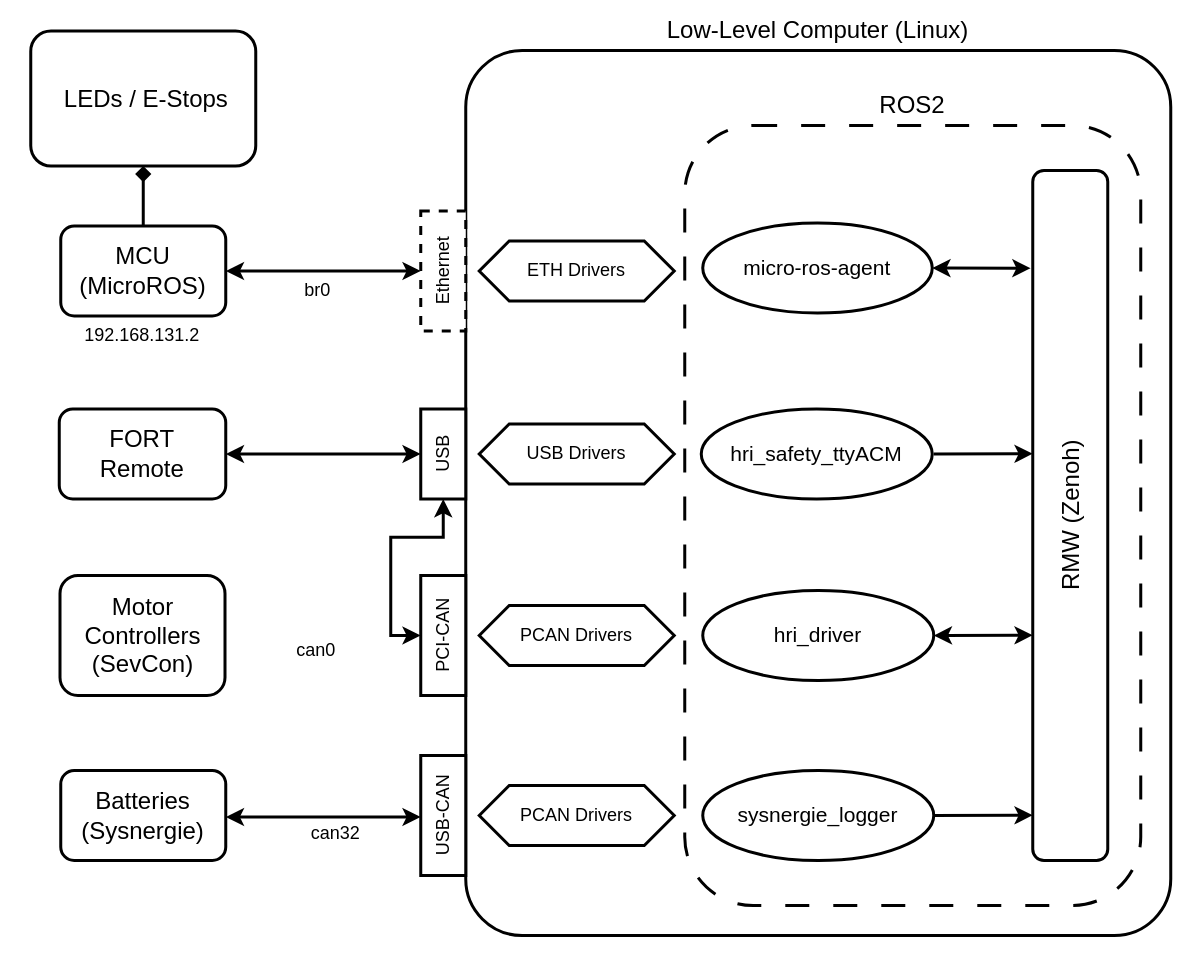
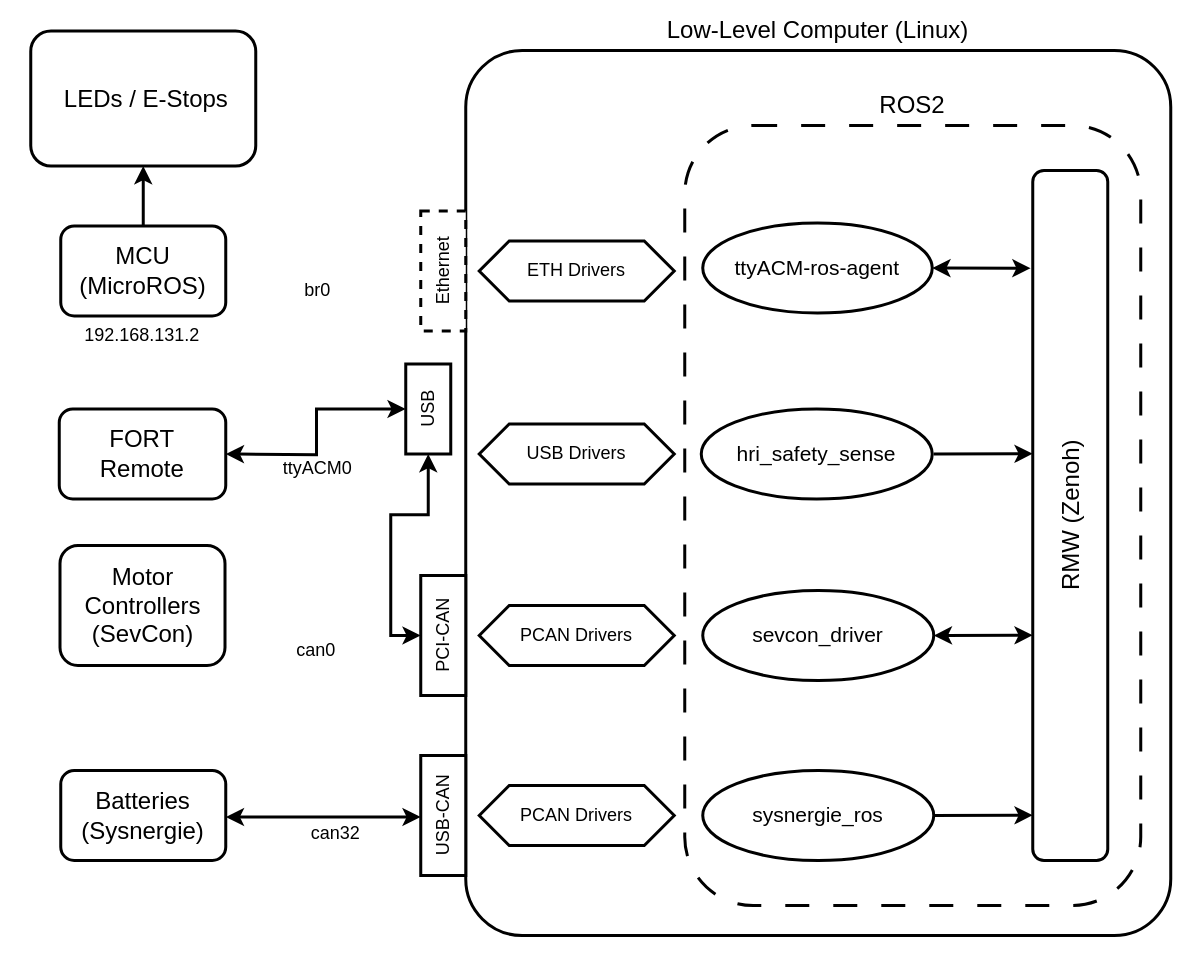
edge "MCU (MicroROS)" -> "LEDs / E-Stops": arrowhead diamond -> classic
node "micro-ros-agent": label "micro-ros-agent" -> "ttyACM-ros-agent"
edge "MCU (MicroROS)" -- "Ethernet": removed
node "USB": moved (443, 454) -> (428, 409)
node "hri_safety_ttyACM": label "hri_safety_ttyACM" -> "hri_safety_sense"
node "ttyACM0": added
node "Motor Controllers (SevCon)": moved (143, 635) -> (143, 605)
node "hri_driver": label "hri_driver" -> "sevcon_driver"
node "sysnergie_logger": label "sysnergie_logger" -> "sysnergie_ros"
